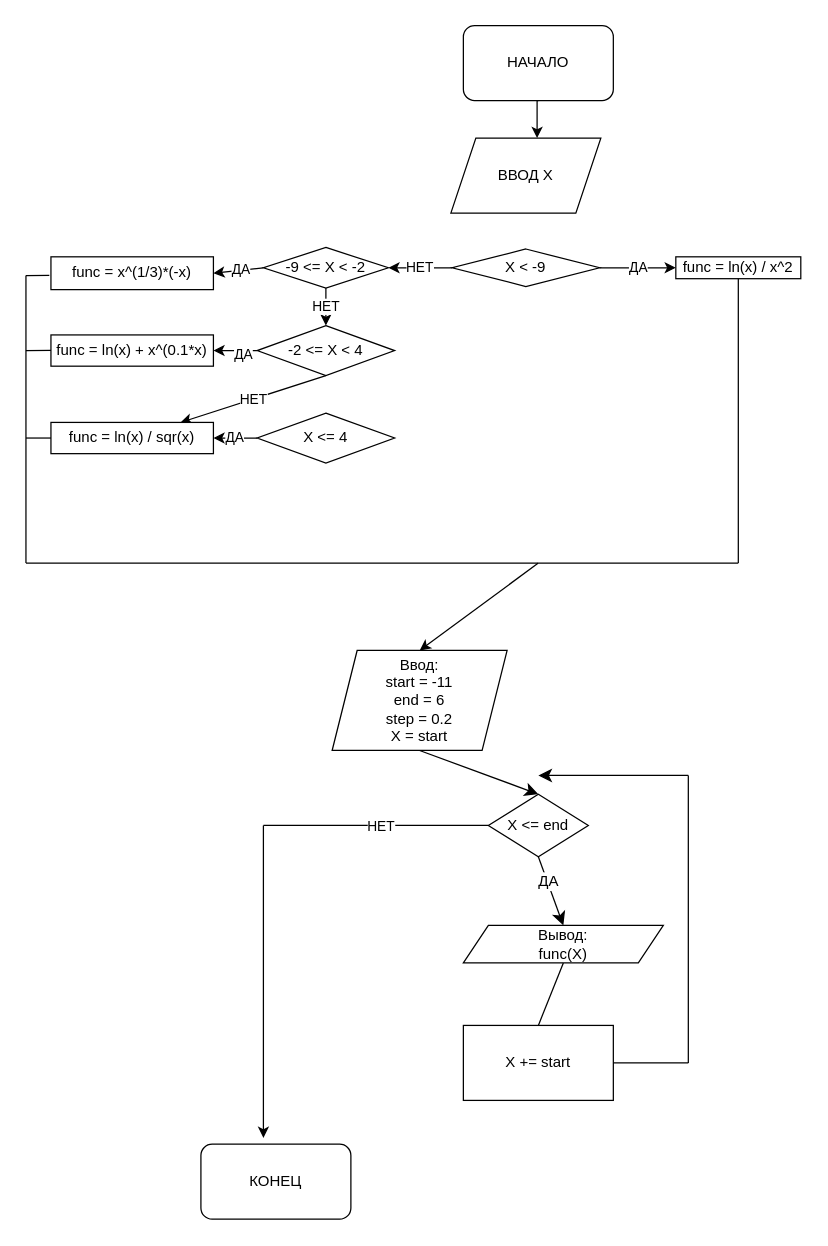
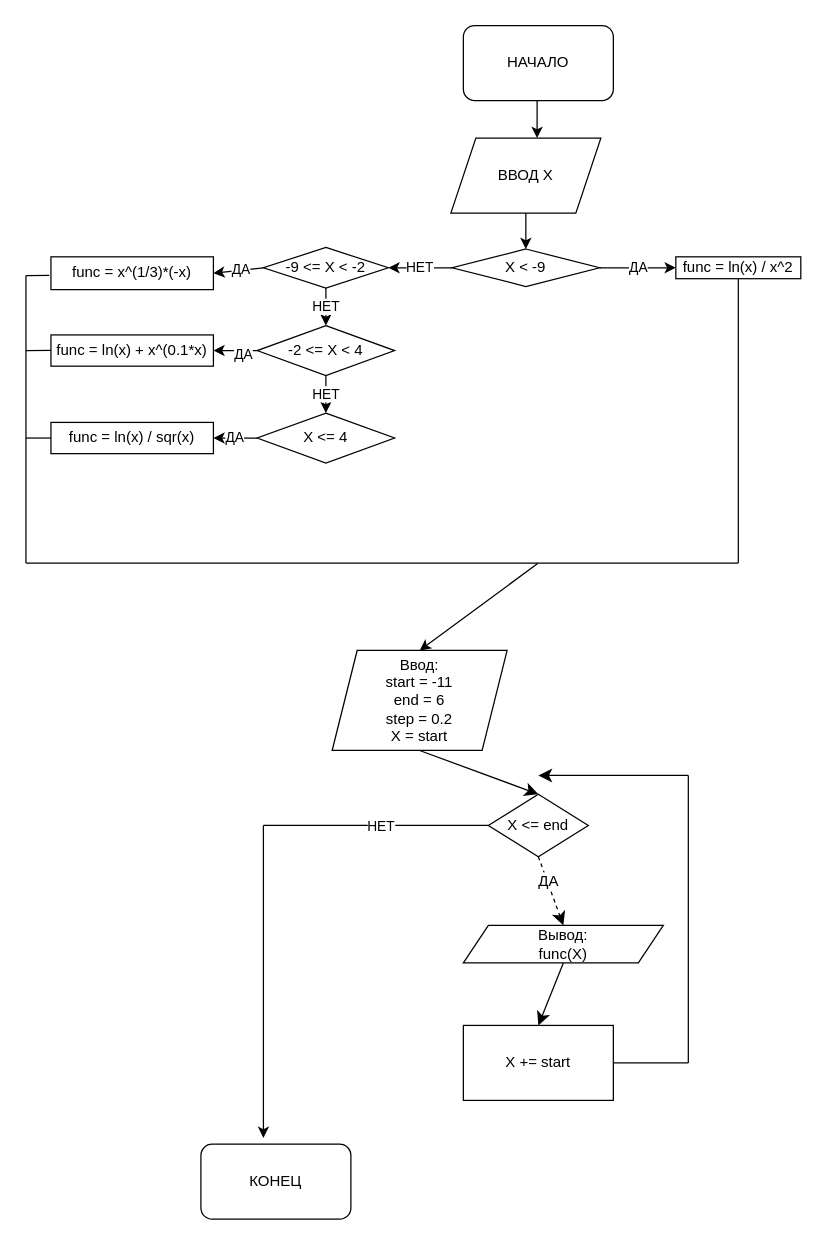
edge "ВВОД X" -> "X < -9": added
edge "-2 <= X < 4" -> "func = ln(x) / sqr(x)": now "-2 <= X < 4" -> "X <= 4"
edge "X <= end" -> "Вывод: func(X)": style solid -> dashed
edge "Вывод: func(X)" -- "X += start": arrowhead none -> classic
